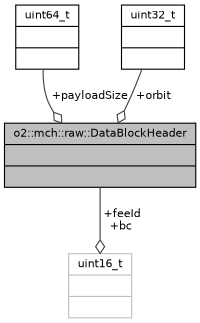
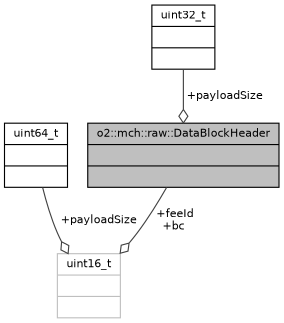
edge "uint64_t" -> "o2::mch::raw::DataBlockHeader": now "uint64_t" -> "uint16_t"
edge "uint32_t" -> "o2::mch::raw::DataBlockHeader": label " +orbit" -> " +payloadSize"
